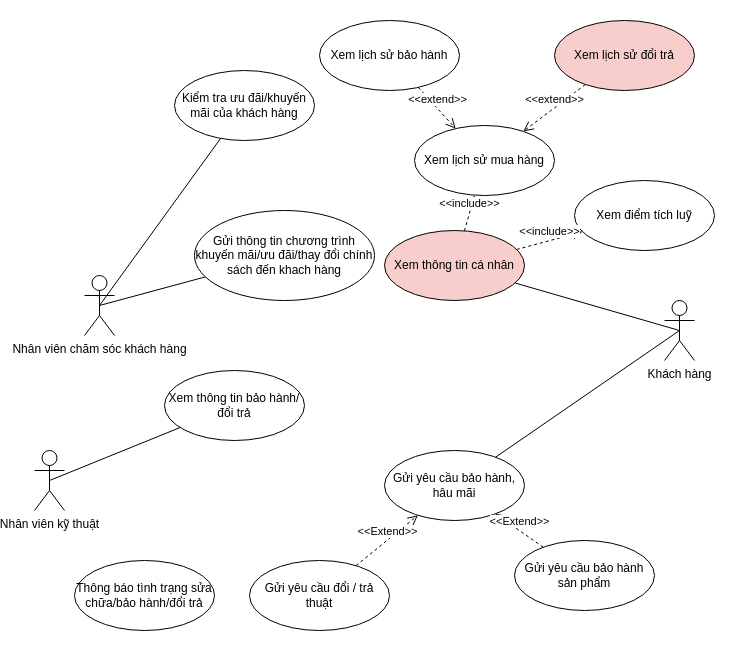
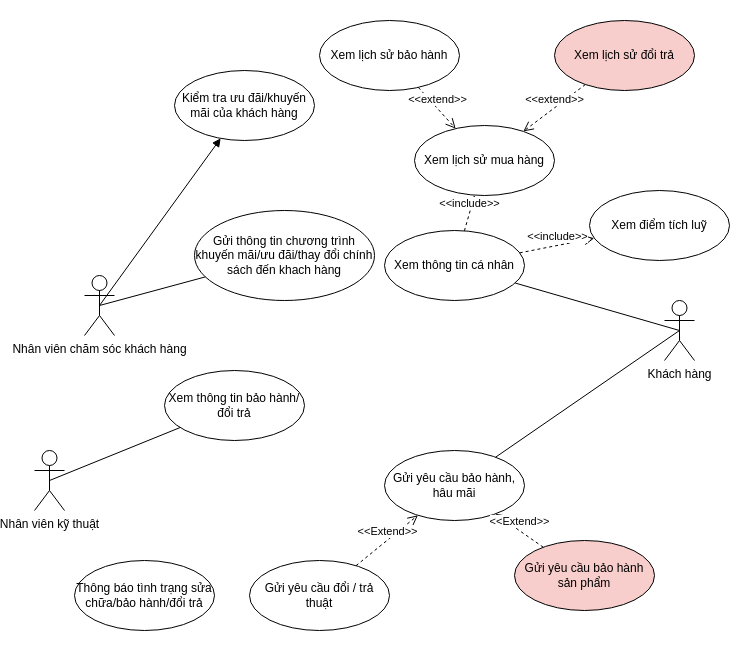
edge "Kiểm tra ưu đãi/khuyến mãi của khách hàng" -- "Nhân viên chăm sóc khách hàng": arrowhead none -> block
node "Xem điểm tích luỹ": moved (645, 216) -> (660, 226)
node "Xem thông tin cá nhân": fillcolor #f8cecc -> #ffffff
node "Gửi yêu cầu bảo hành sản phẩm": fillcolor #ffffff -> #f8cecc
